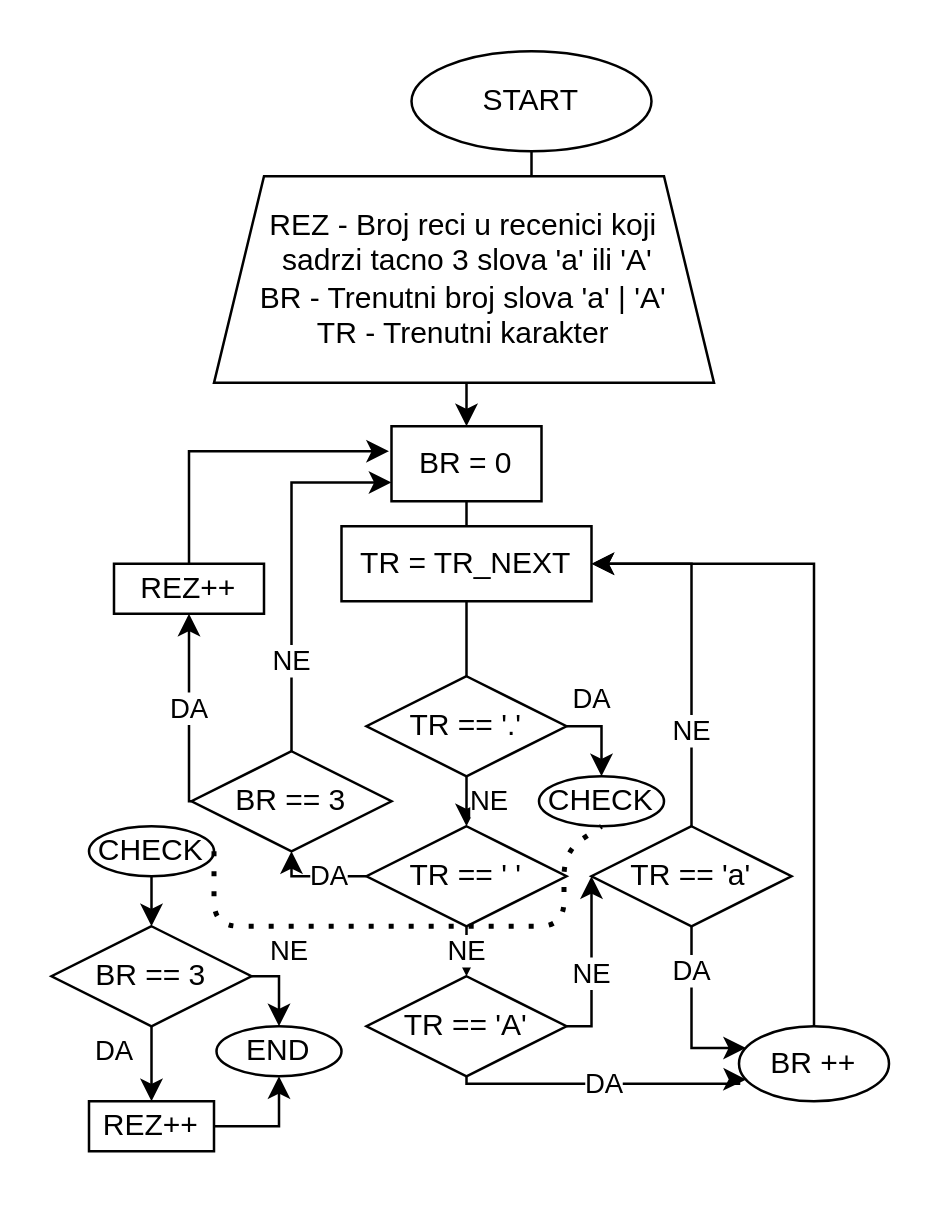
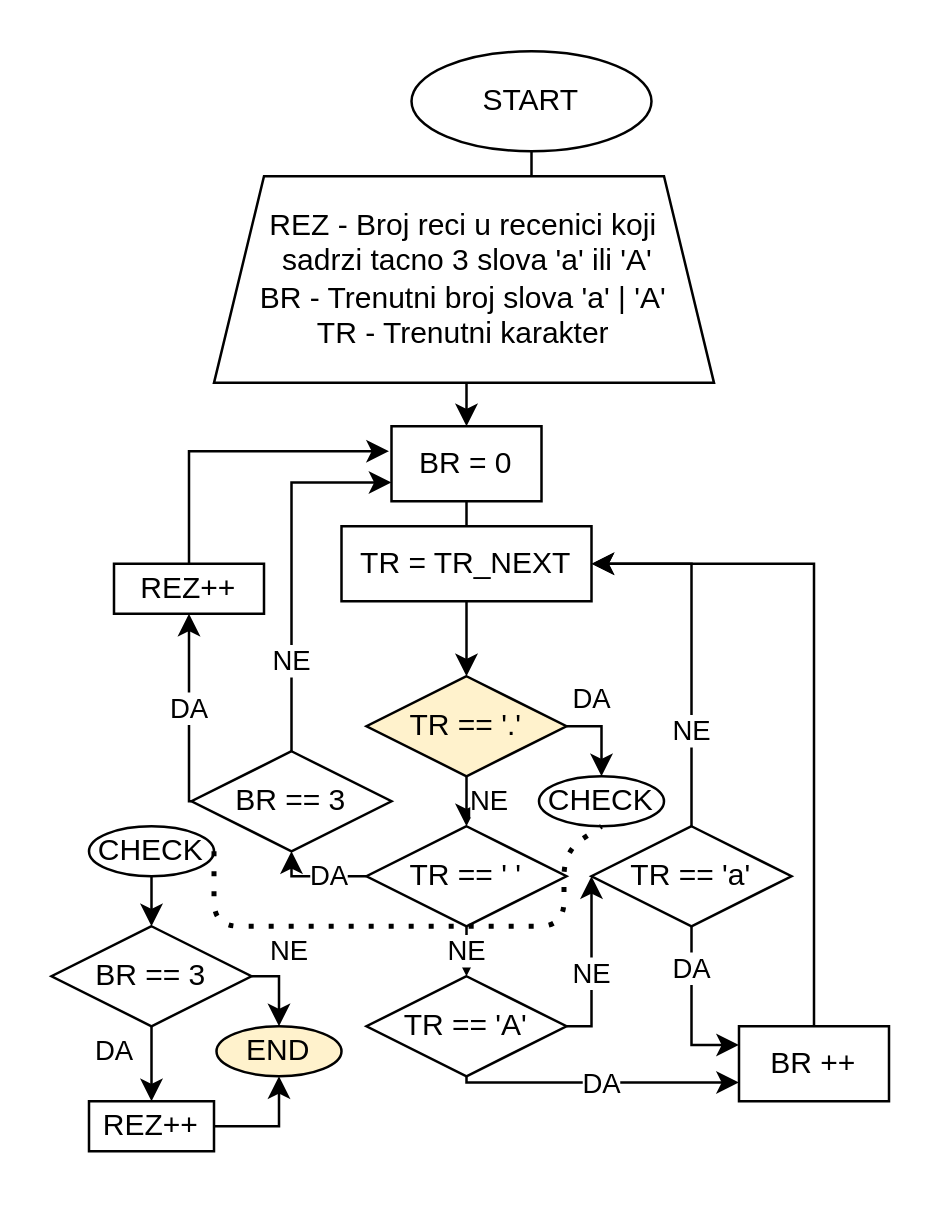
edge "BR = 0" -- "TR == '.'": arrowhead none -> classic
node "TR == '.'": fillcolor #ffffff -> #fff2cc
node "END": fillcolor #ffffff -> #fff2cc
node "BR ++": shape ellipse -> rectangle
